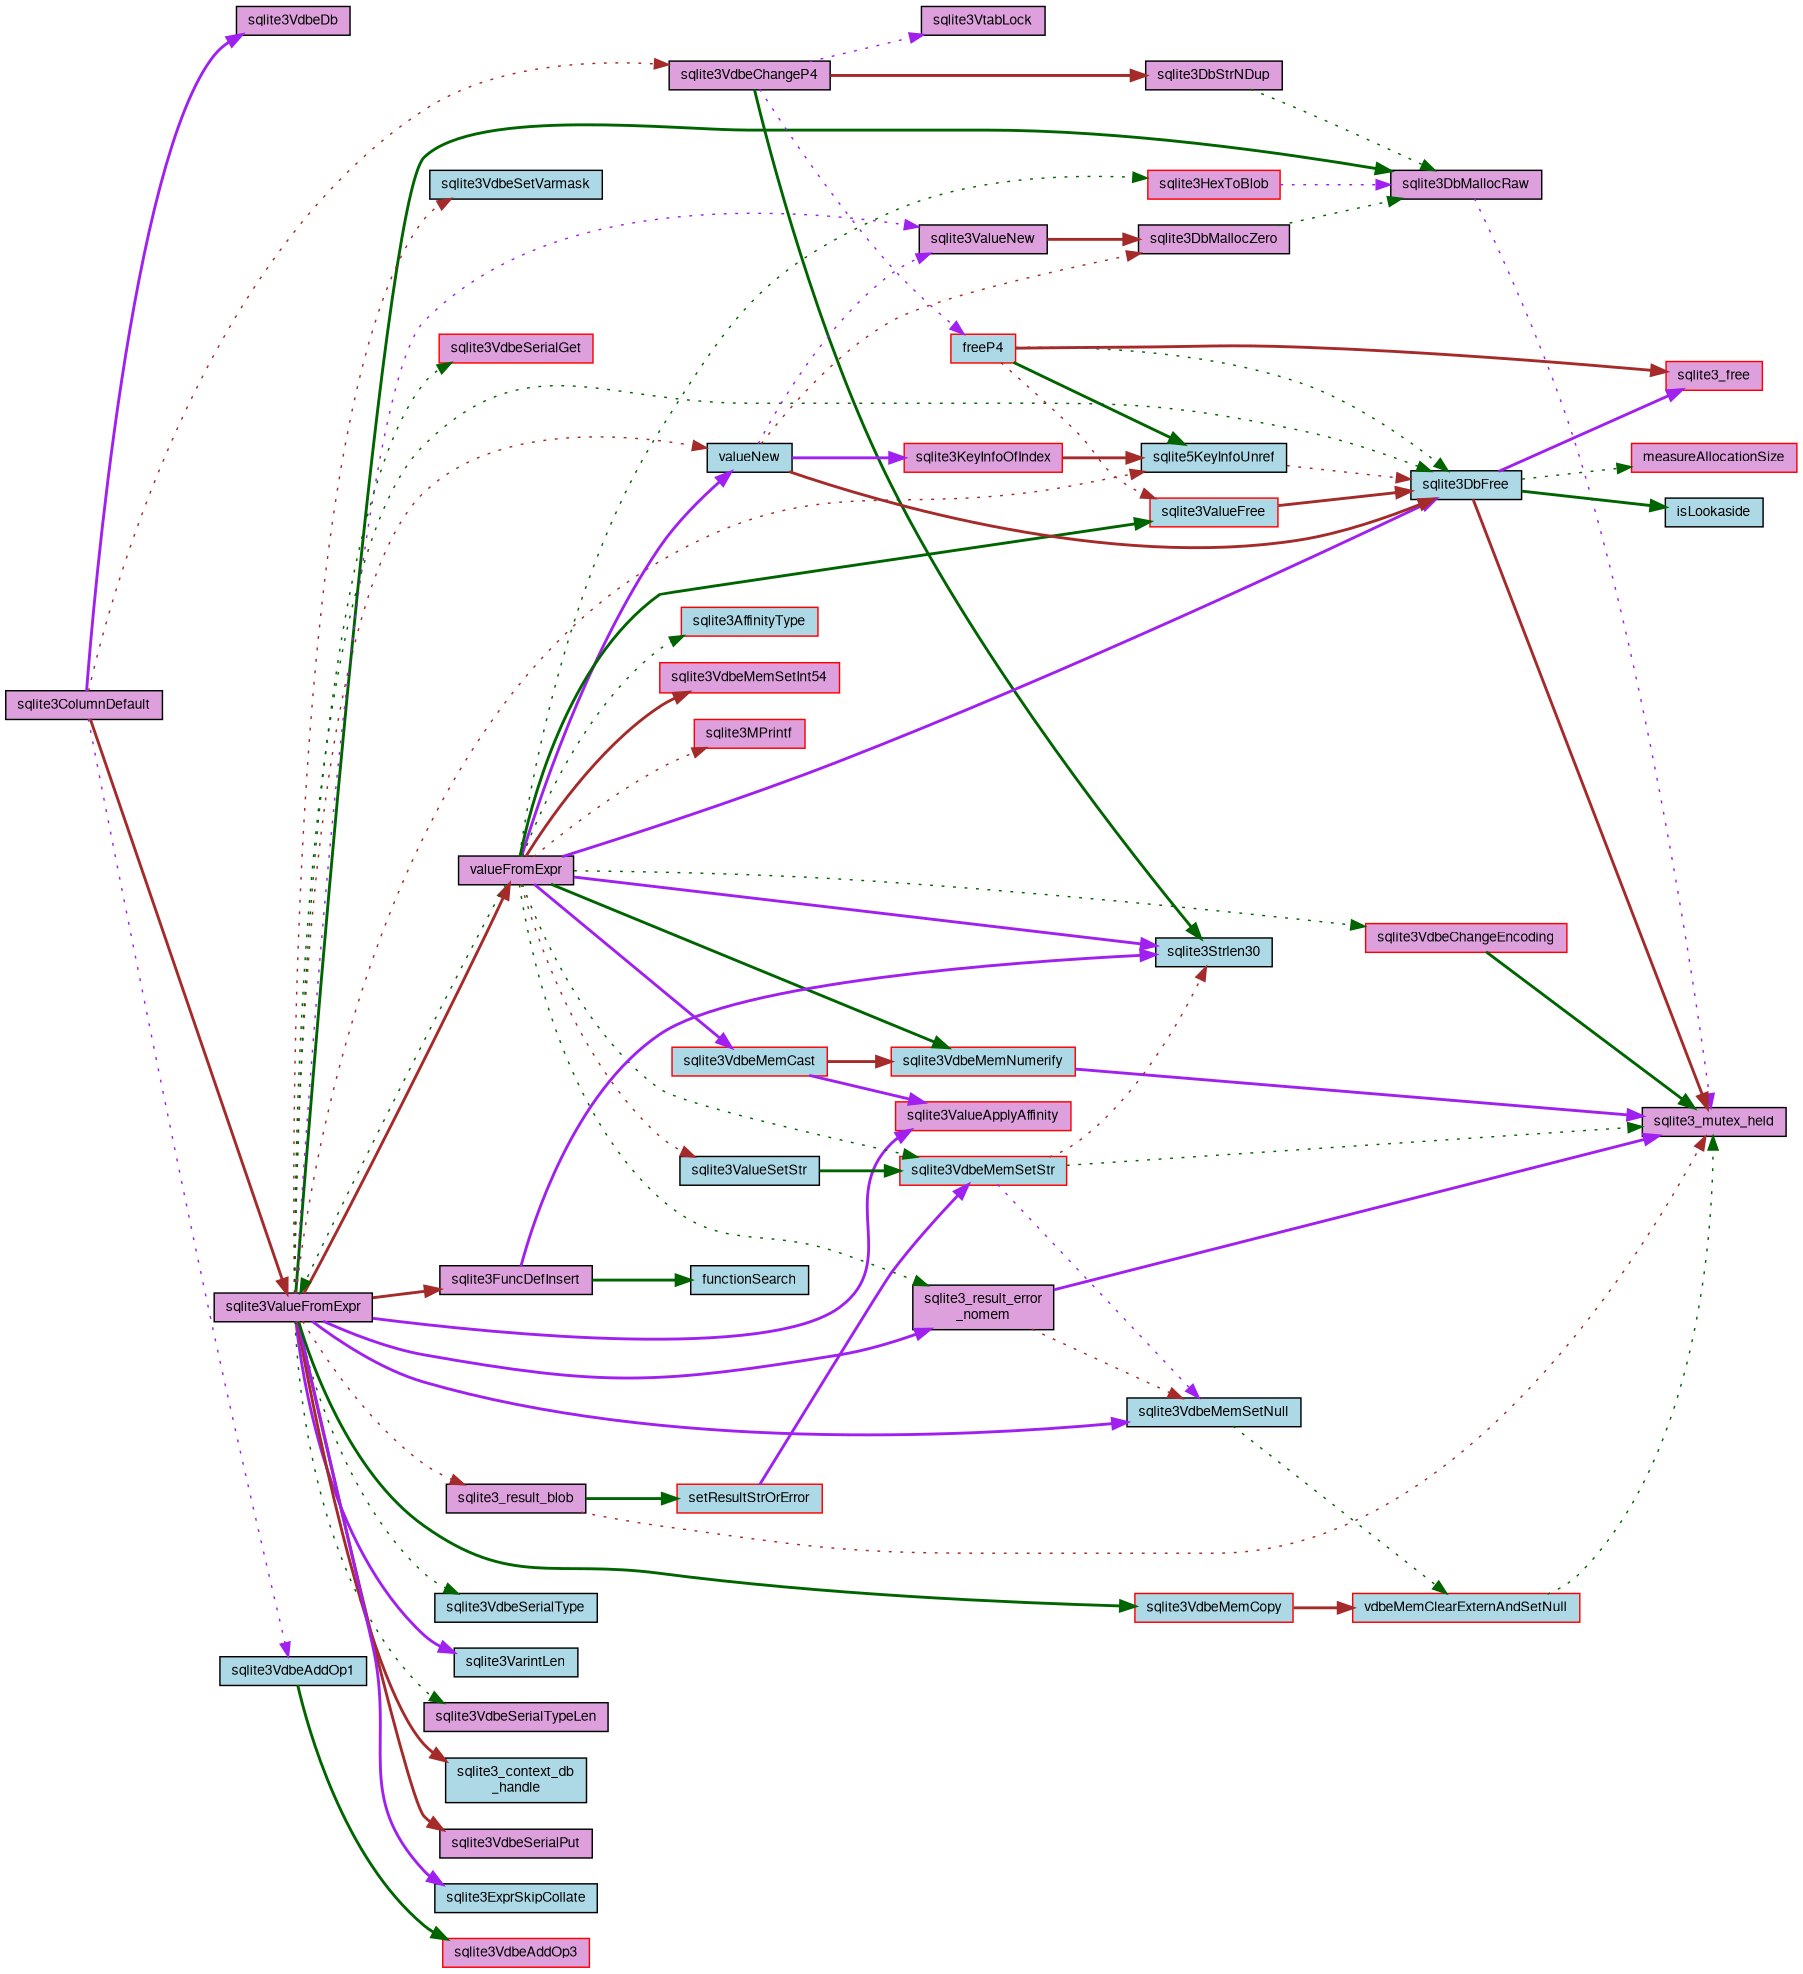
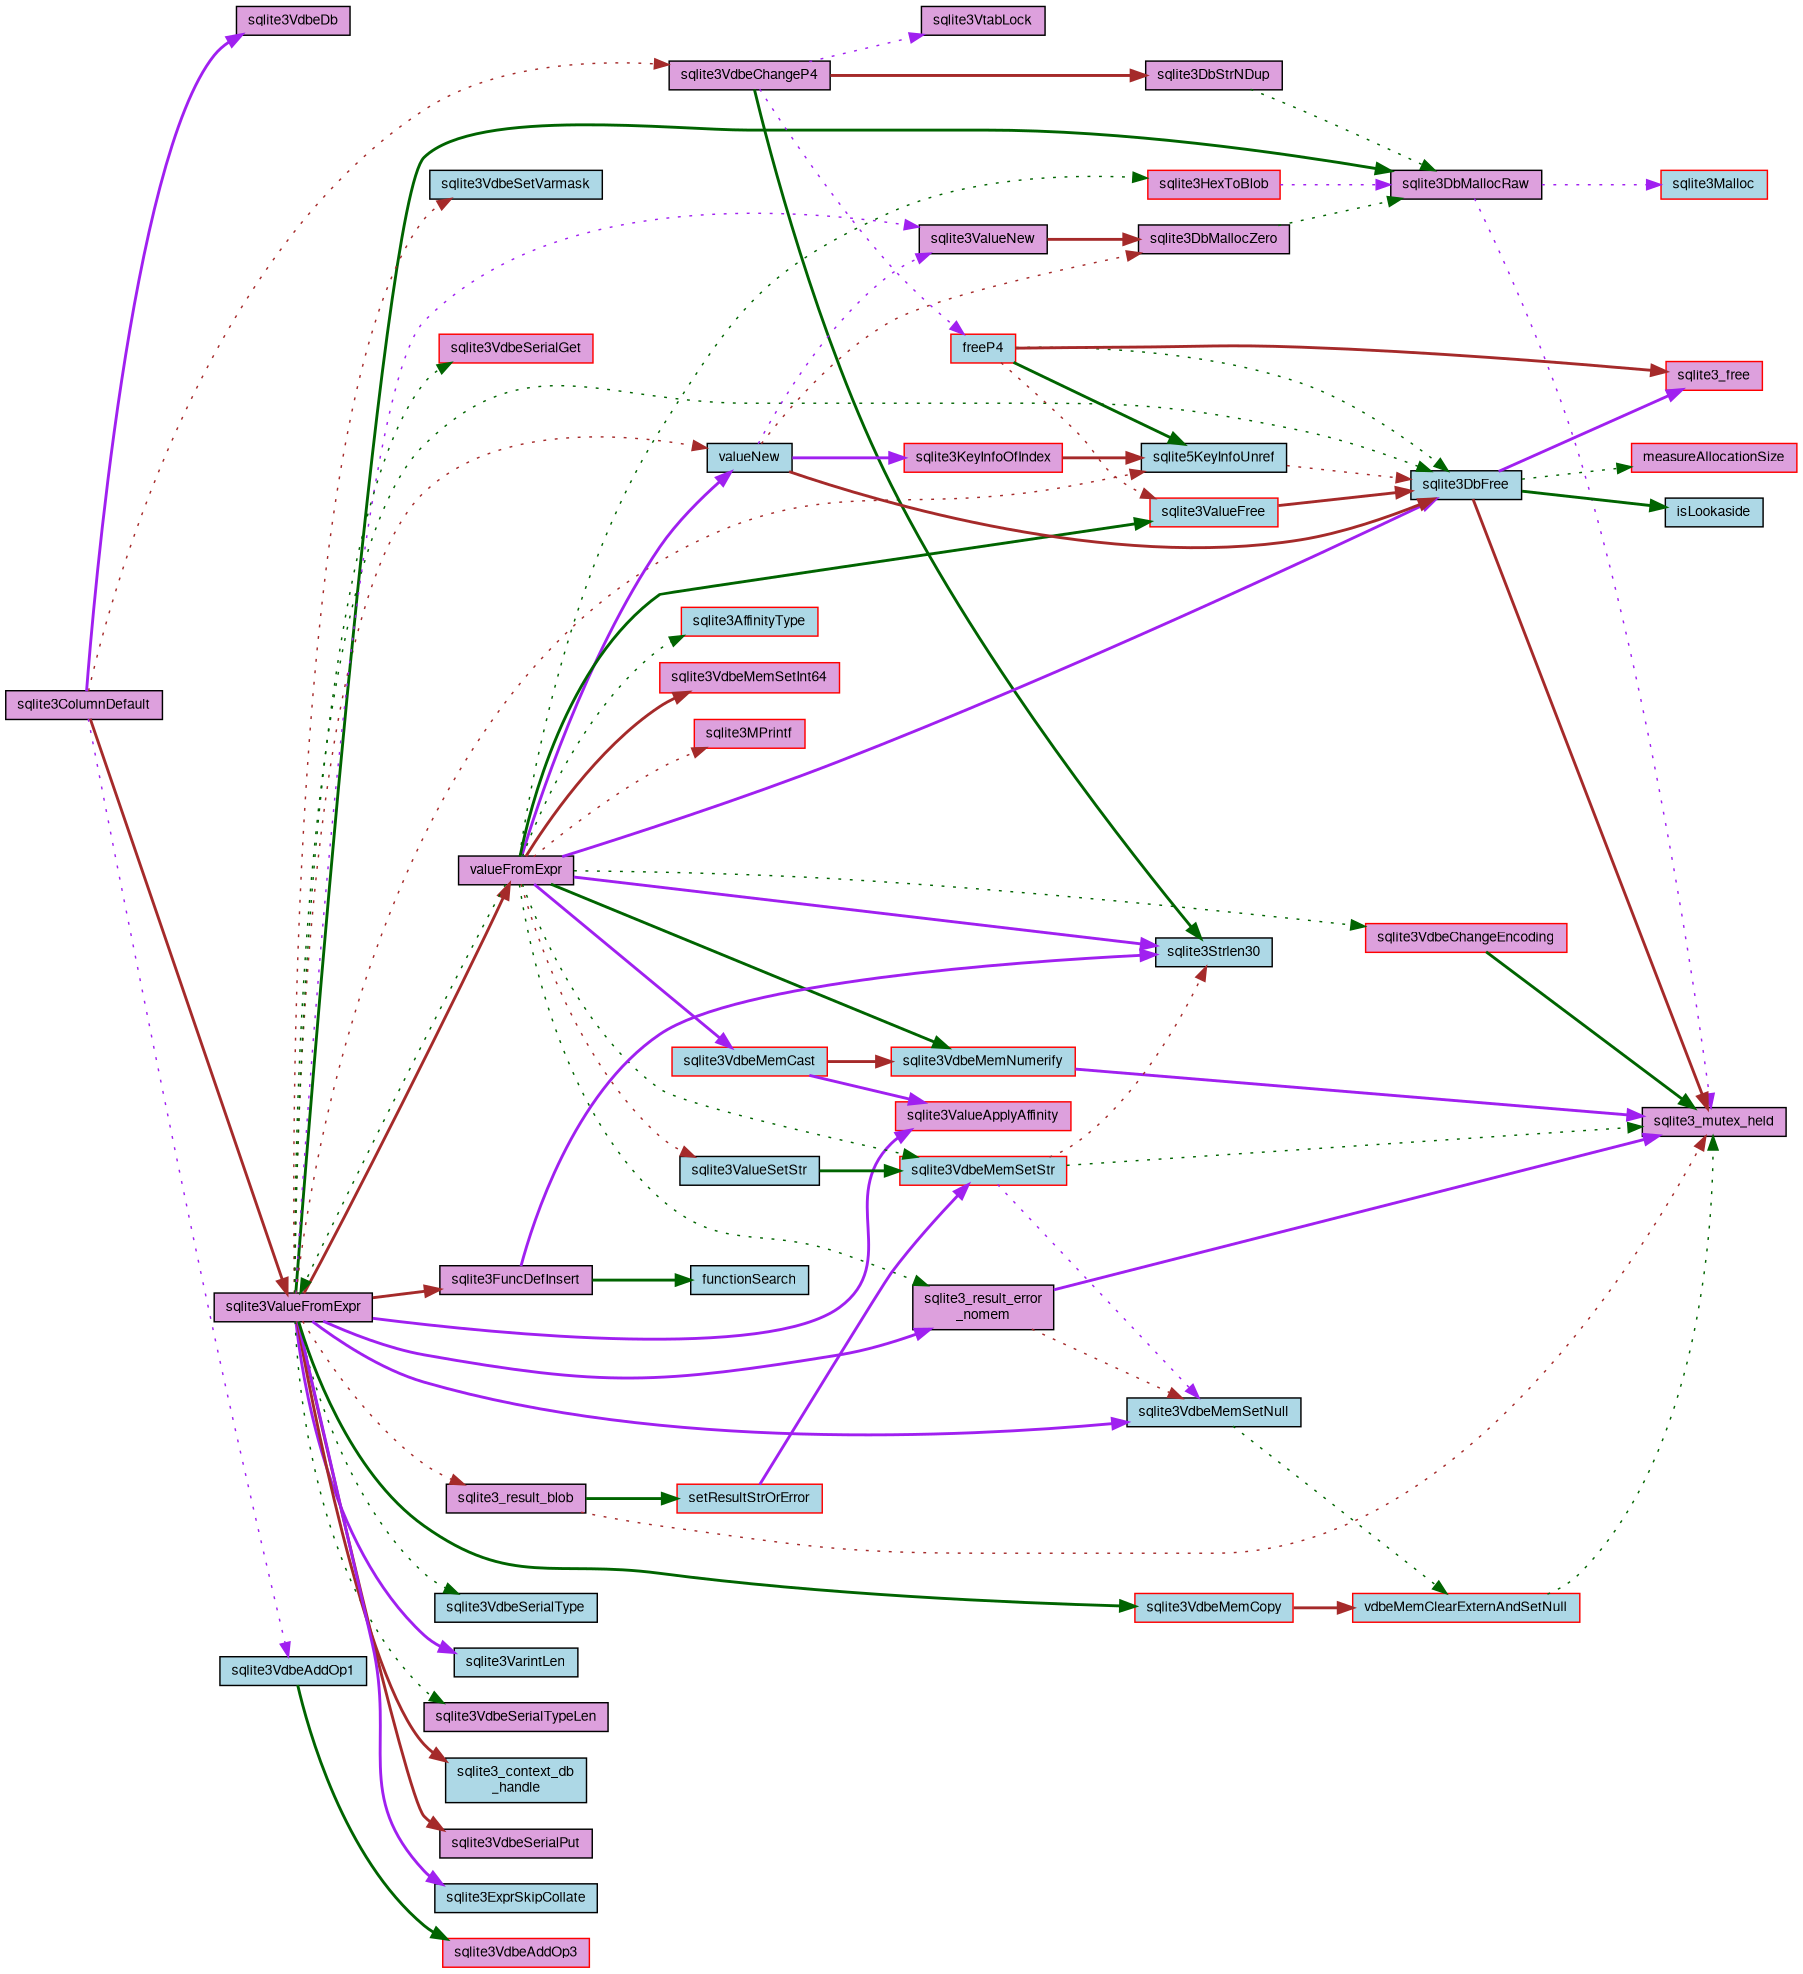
node "sqlite3Malloc": added
node "sqlite3VdbeMemSetInt54": label "sqlite3VdbeMemSetInt54" -> "sqlite3VdbeMemSetInt64"
